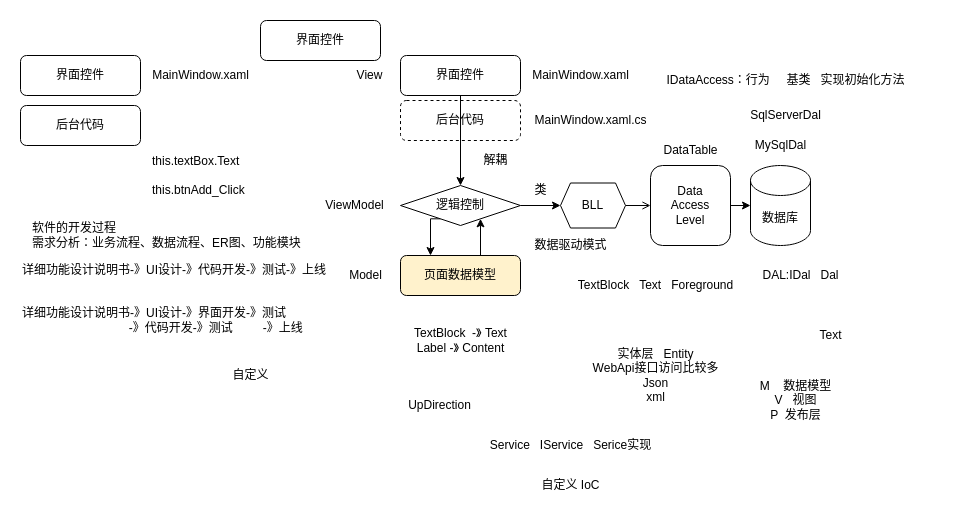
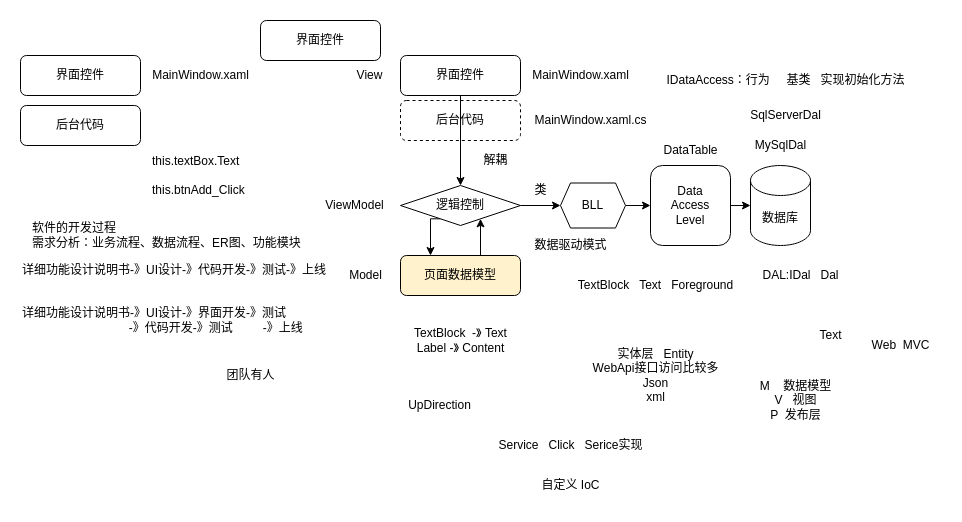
edge "BLL" -> "Data Access Level": arrowhead open -> classic
node "Web MVC": added
node "自定义": label "自定义" -> "团队有人"
node "Service IService Serice实现": label "Service IService Serice实现" -> "Service Click Serice实现"
